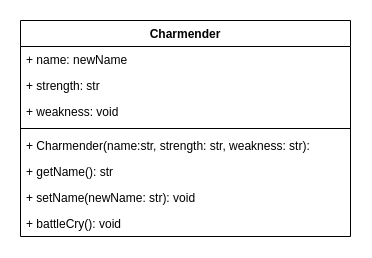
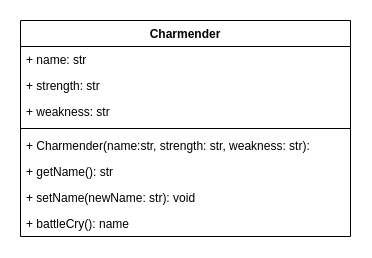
node "+ name: newName": label "+ name: newName" -> "+ name: str"
node "+ weakness: void": label "+ weakness: void" -> "+ weakness: str"
node "+ battleCry(): void": label "+ battleCry(): void" -> "+ battleCry(): name"
